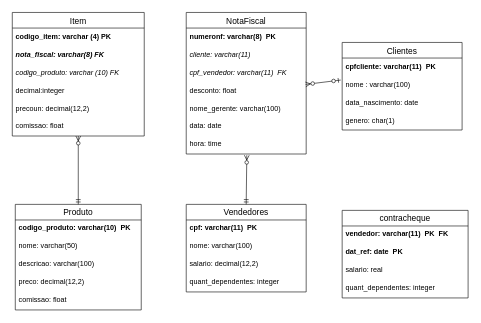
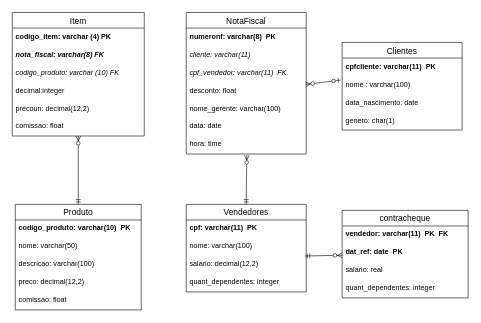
edge "contracheque" -- "salario: decimal(12,2)": added
